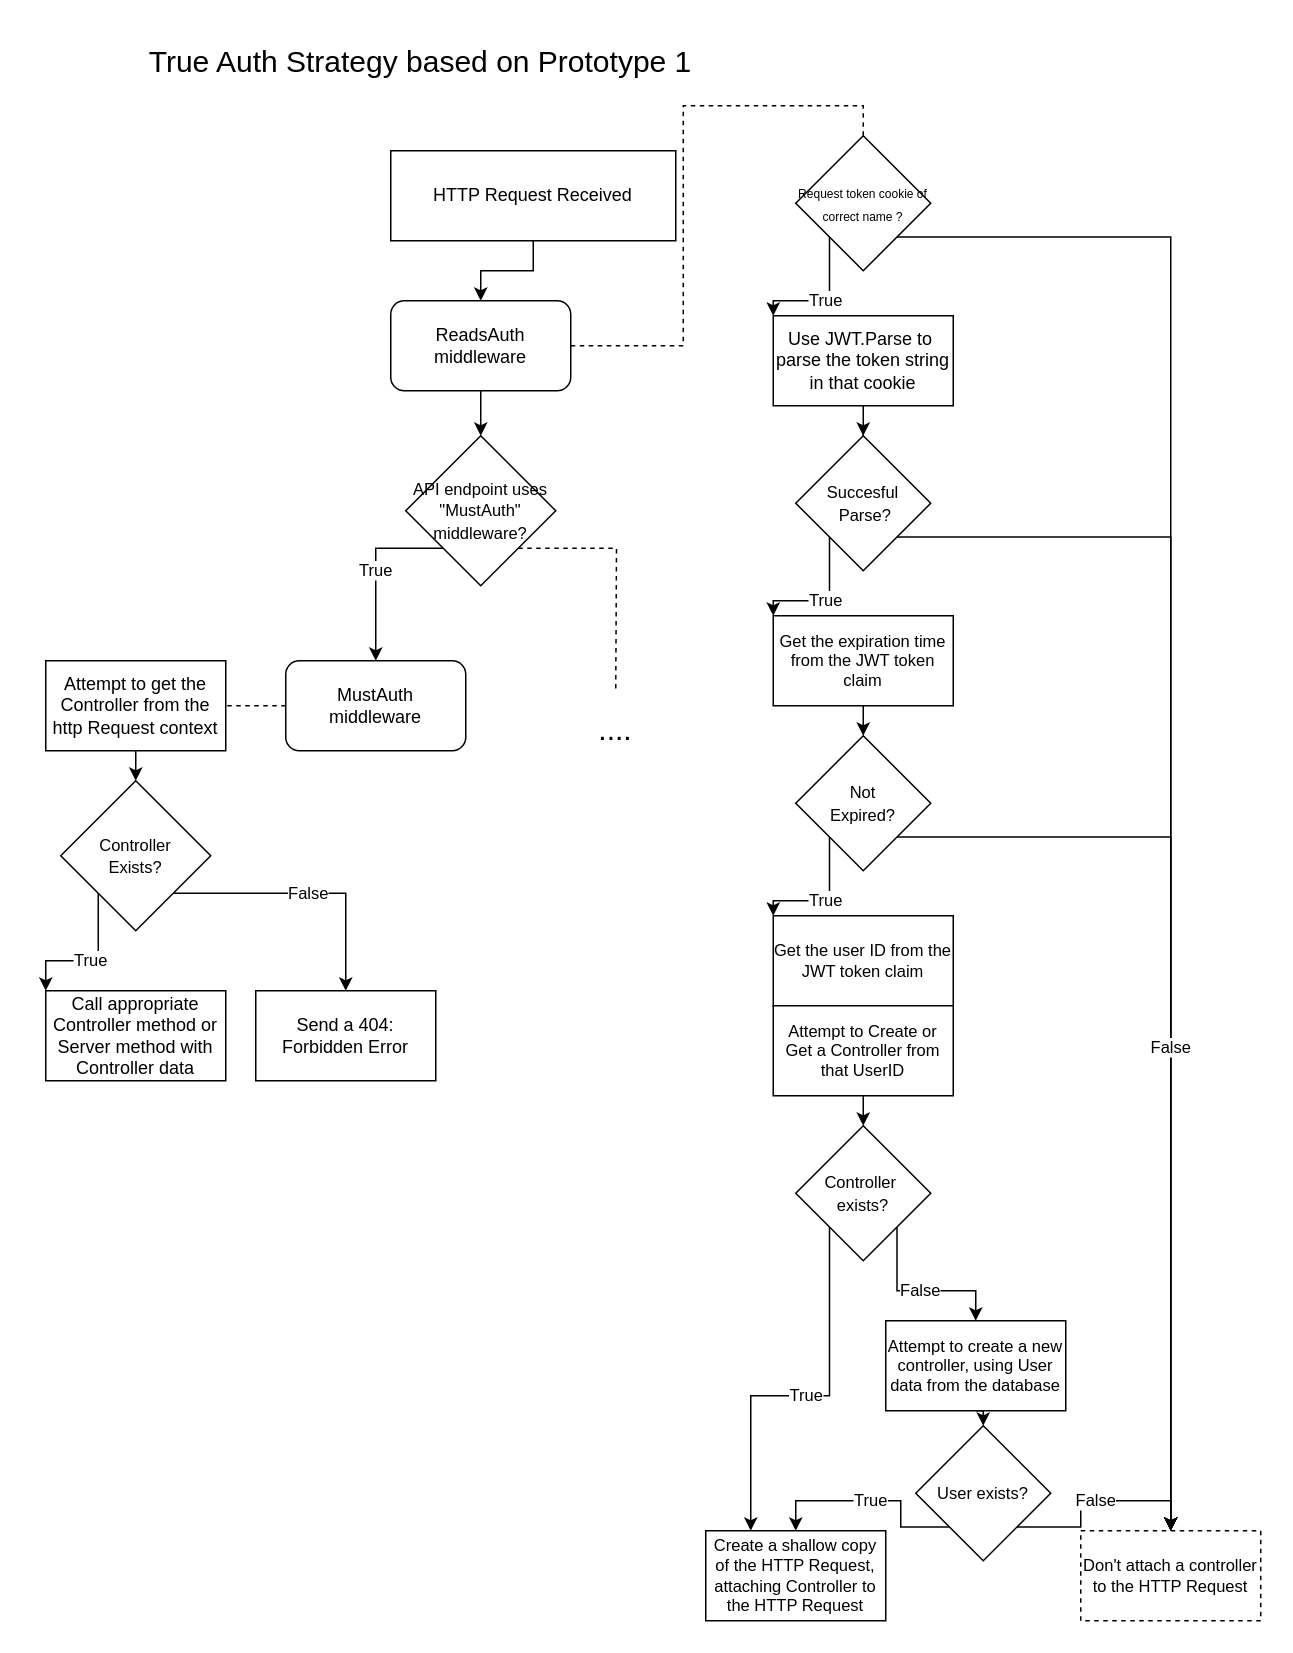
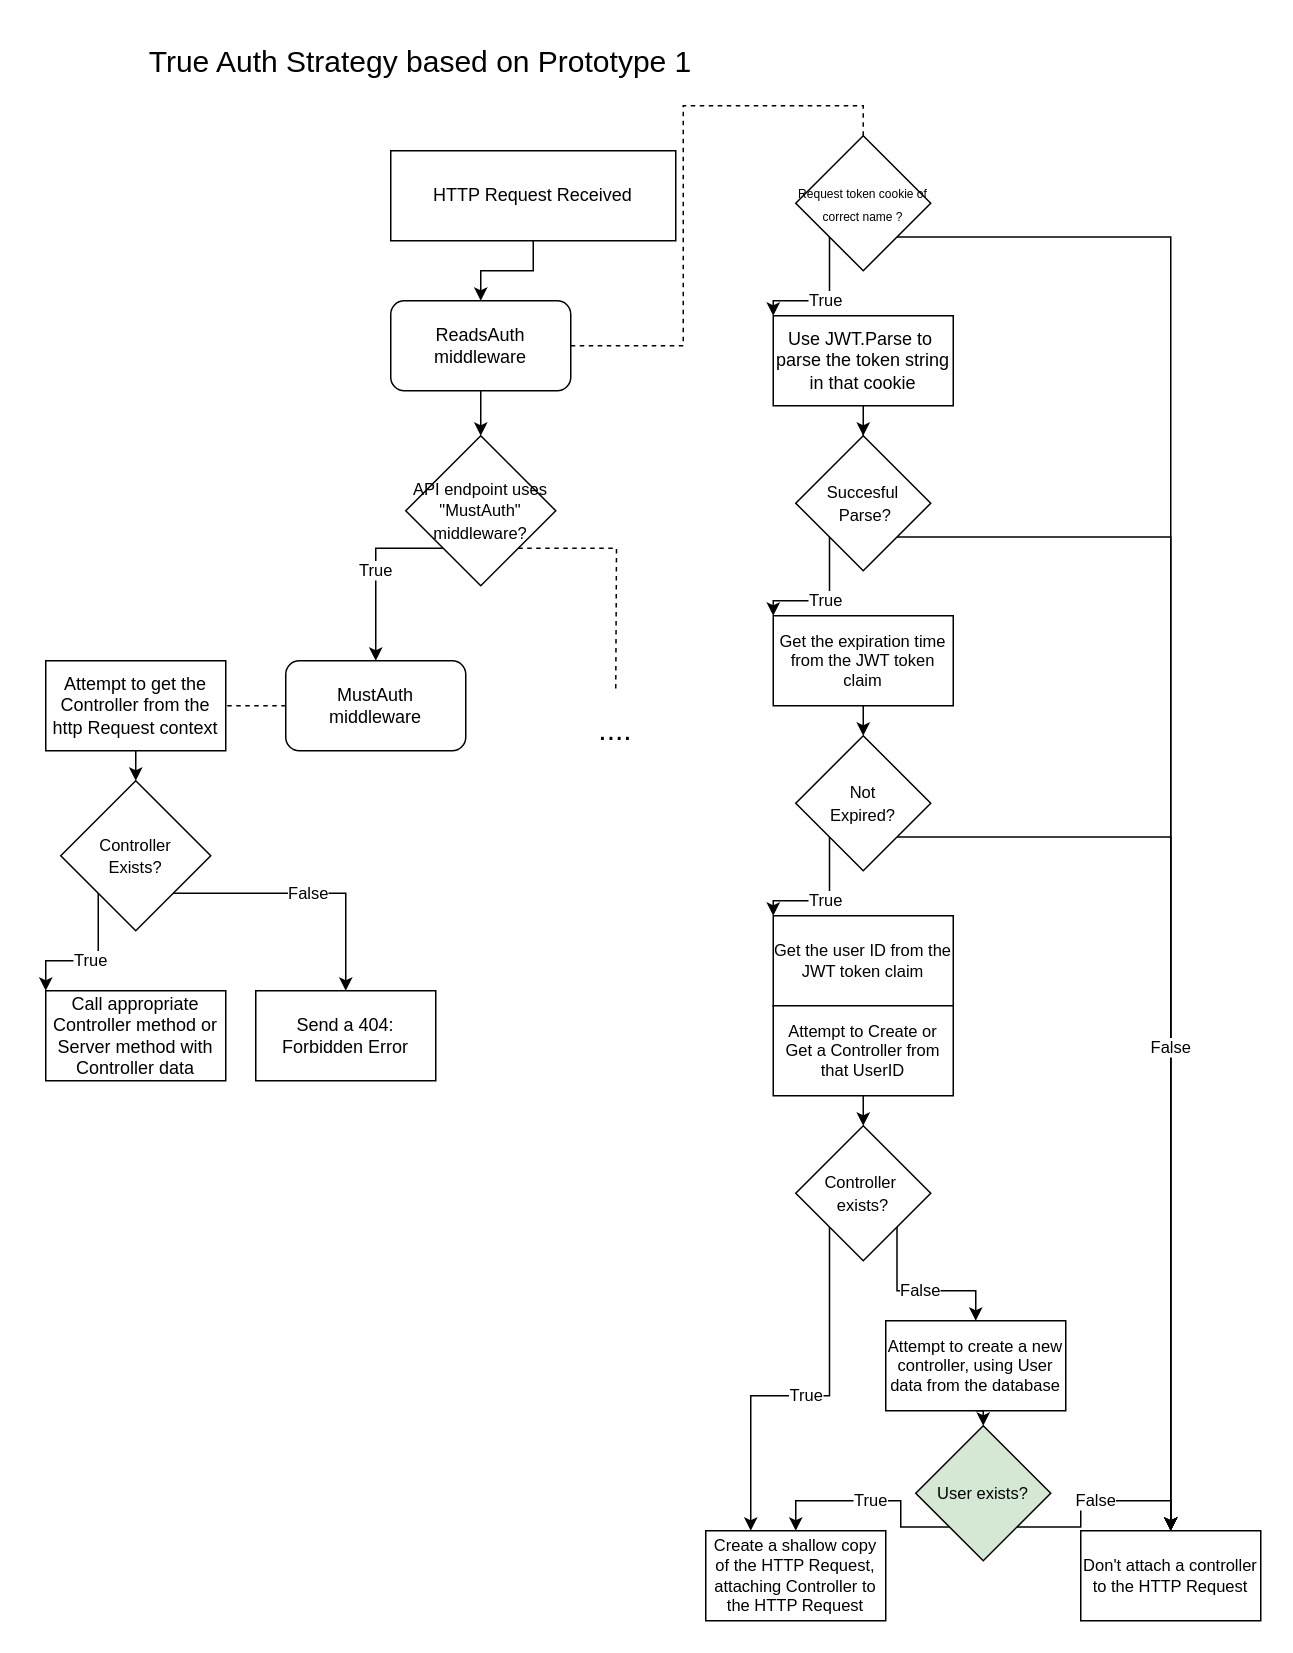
node "User exists?": fillcolor #ffffff -> #d5e8d4
node "Don't attach a controller to the HTTP Request": style dashed -> solid
